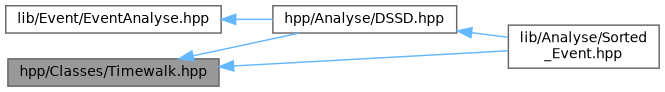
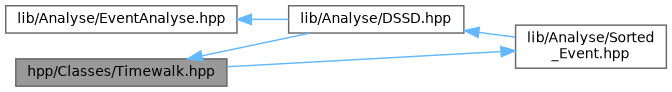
node "lib/Event/EventAnalyse.hpp": label "lib/Event/EventAnalyse.hpp" -> "lib/Analyse/EventAnalyse.hpp"
node "hpp/Analyse/DSSD.hpp": label "hpp/Analyse/DSSD.hpp" -> "lib/Analyse/DSSD.hpp"
edge "lib/Analyse/Sorted _Event.hpp" -> "hpp/Classes/Timewalk.hpp": reversed
